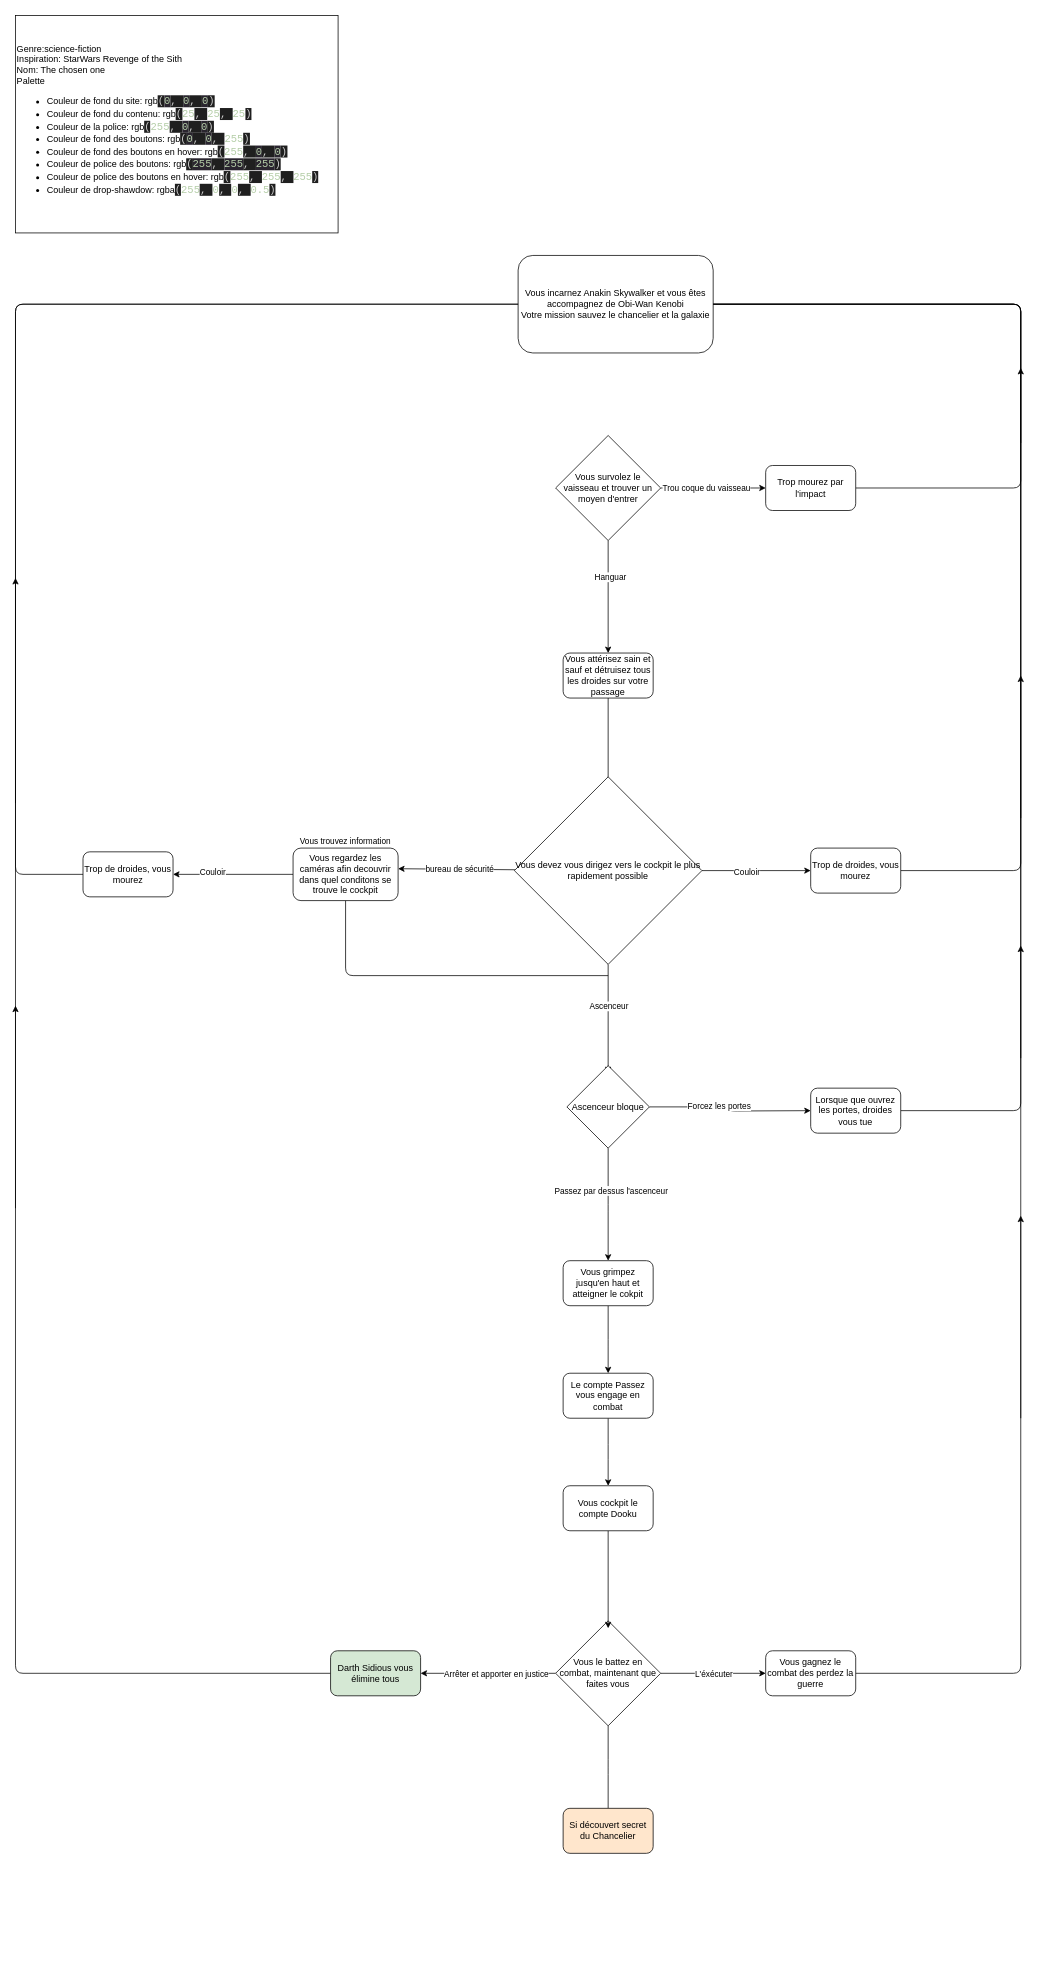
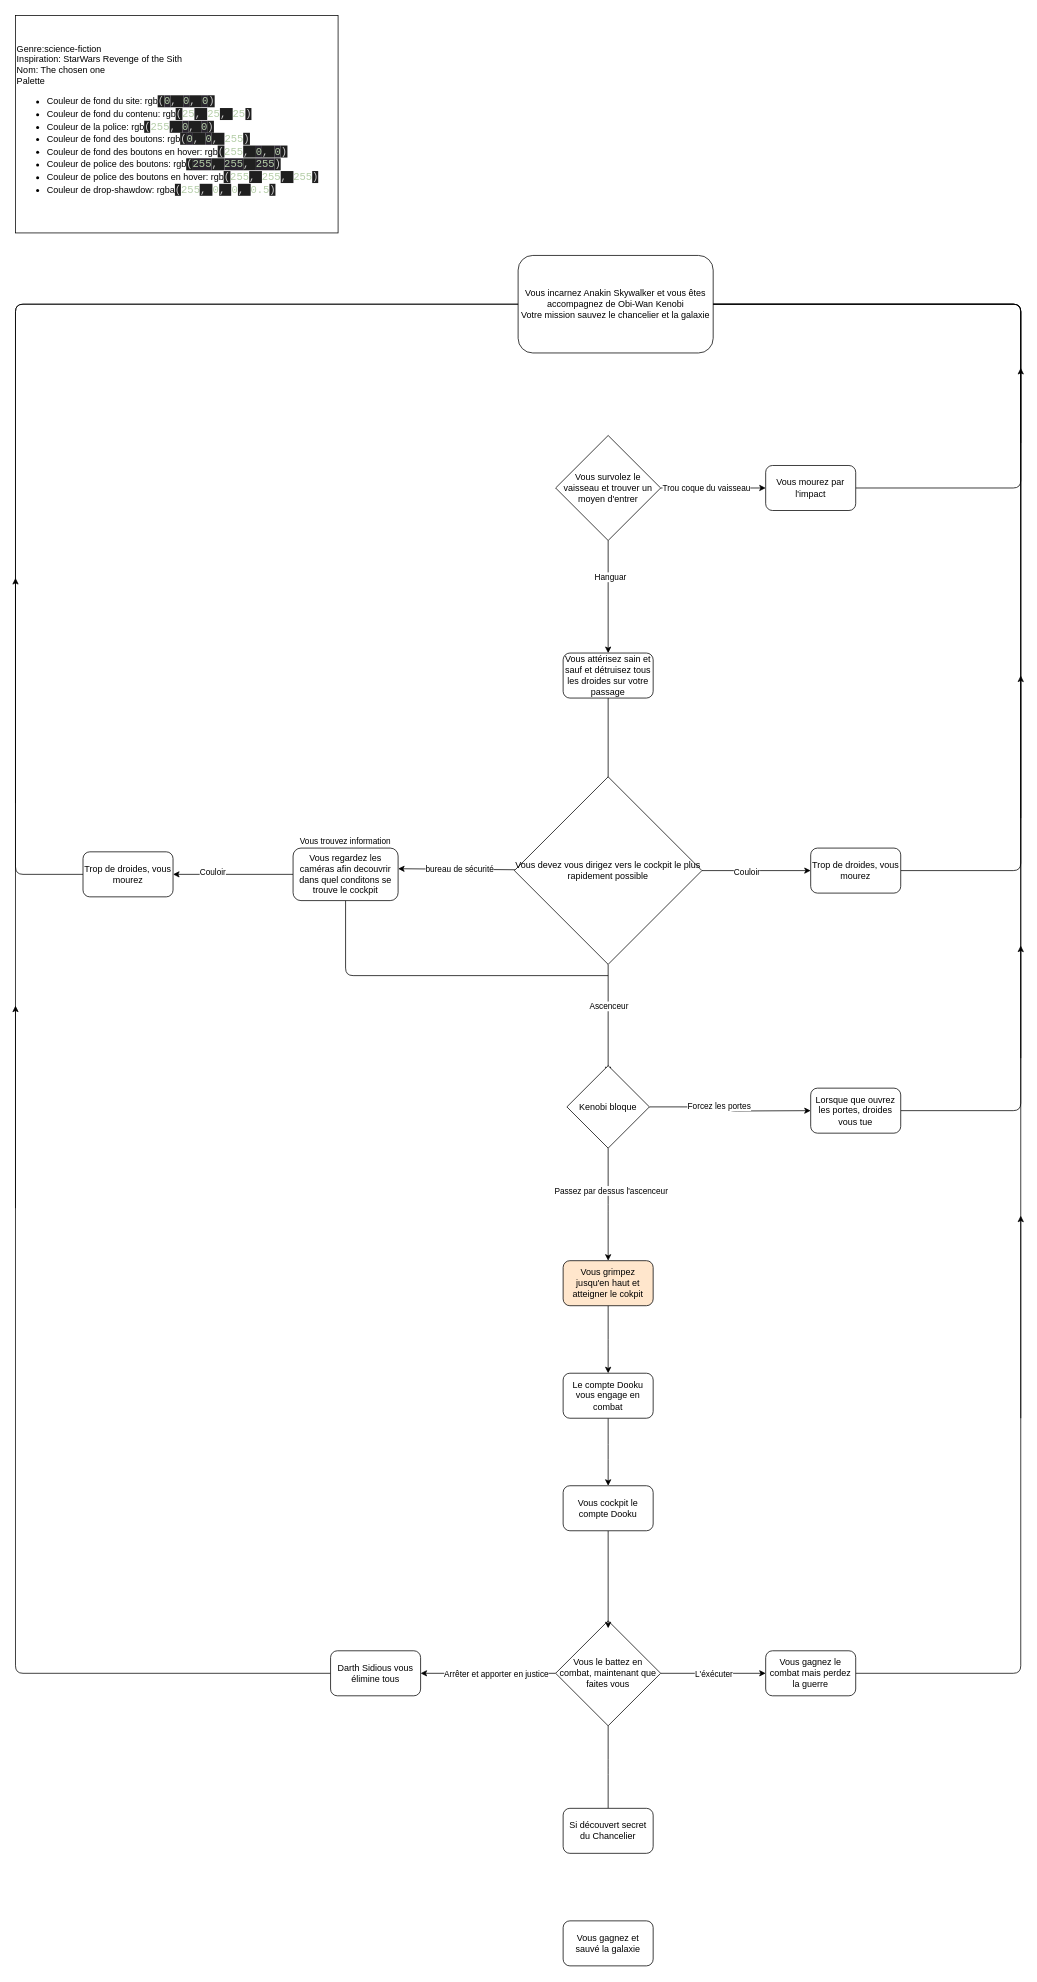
node "Trop mourez par l'impact": label "Trop mourez par l'impact" -> "Vous mourez par l'impact"
node "Ascenceur bloque": label "Ascenceur bloque" -> "Kenobi bloque"
node "Vous grimpez jusqu'en haut et atteigner le cokpit": fillcolor #ffffff -> #ffe6cc
node "Le compte Passez vous engage en combat": label "Le compte Passez vous engage en combat" -> "Le compte Dooku vous engage en combat"
node "Darth Sidious vous élimine tous": fillcolor #d5e8d4 -> #ffffff
node "Vous gagnez le combat des perdez la guerre": label "Vous gagnez le combat des perdez la guerre" -> "Vous gagnez le combat mais perdez la guerre"
node "Si découvert secret du Chancelier": fillcolor #ffe6cc -> #ffffff
node "Vous gagnez et sauvé la galaxie": added
